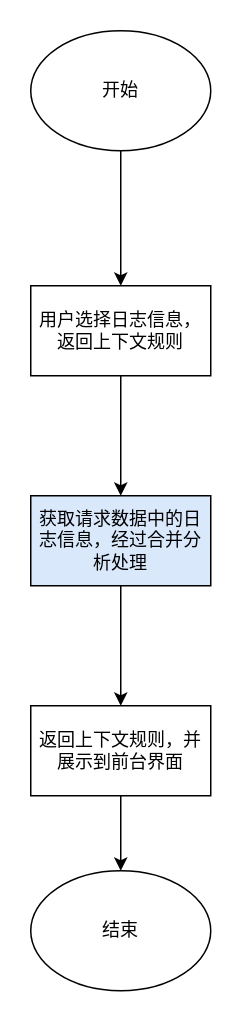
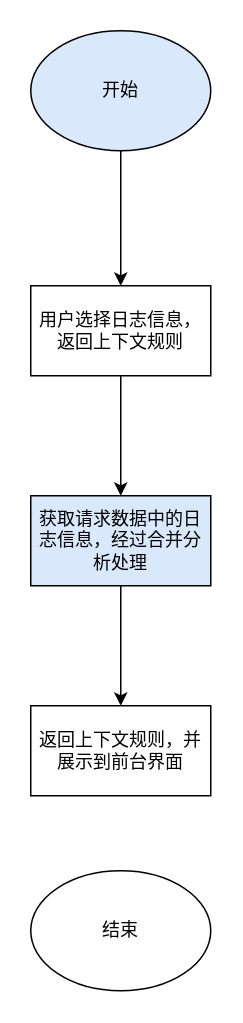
node "开始": fillcolor #ffffff -> #dae8fc
edge "返回上下文规则，并展示到前台界面" -> "结束": removed
